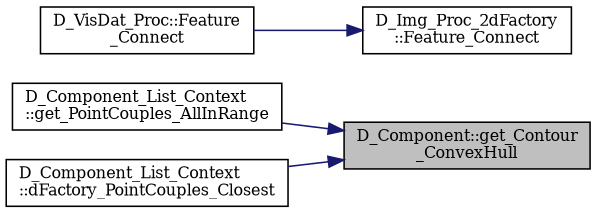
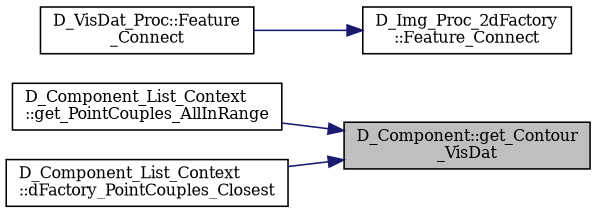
node "D_Component::get_Contour _ConvexHull": label "D_Component::get_Contour _ConvexHull" -> "D_Component::get_Contour _VisDat"
